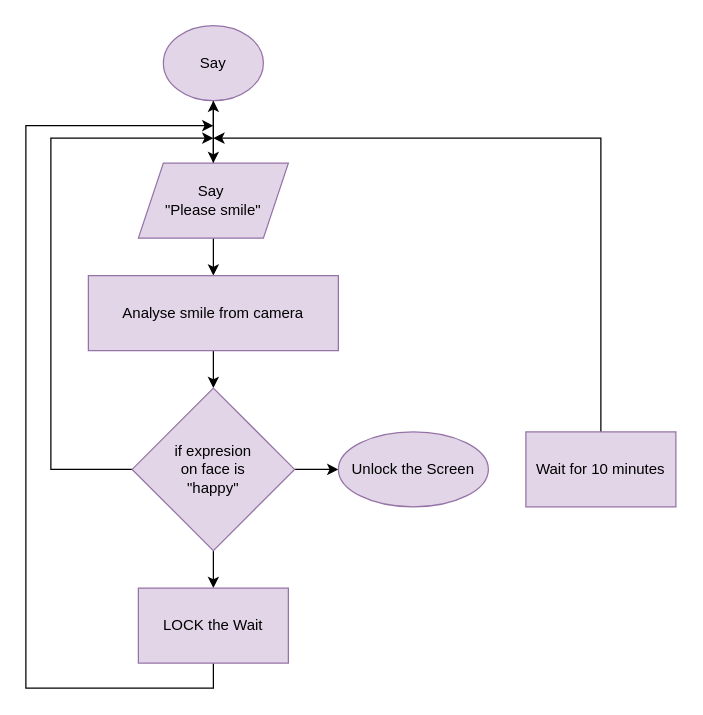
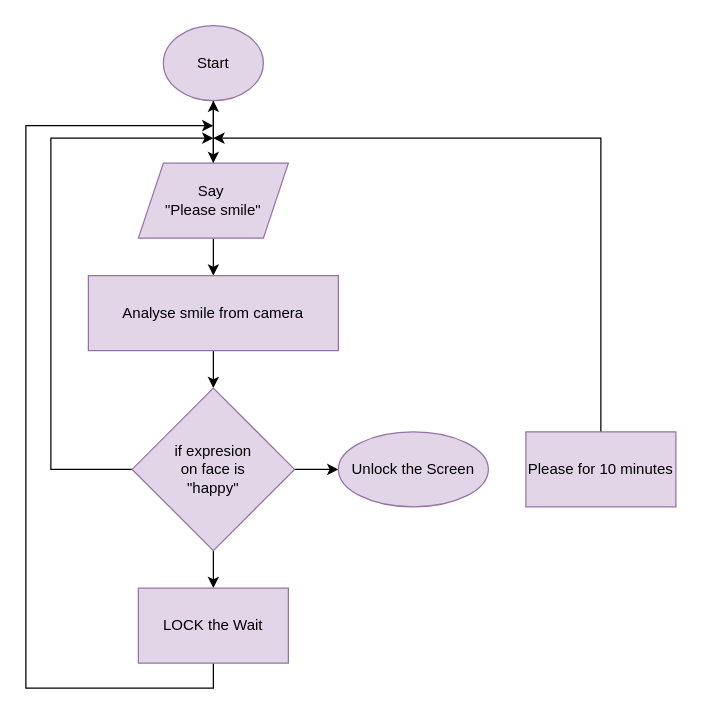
node "Say": label "Say" -> "Start"
node "Wait for 10 minutes": label "Wait for 10 minutes" -> "Please for 10 minutes"
